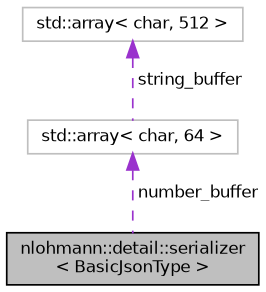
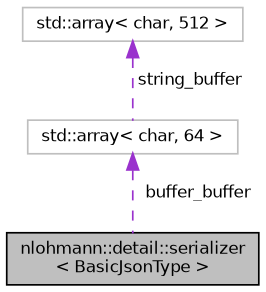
edge "nlohmann::detail::serializer < BasicJsonType >" -> "std::array< char, 64 >": label " number_buffer" -> " buffer_buffer"
